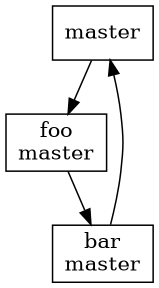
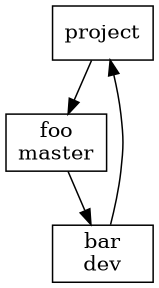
node "master": label "master" -> "project"
node "bar master": label "bar master" -> "bar dev"
